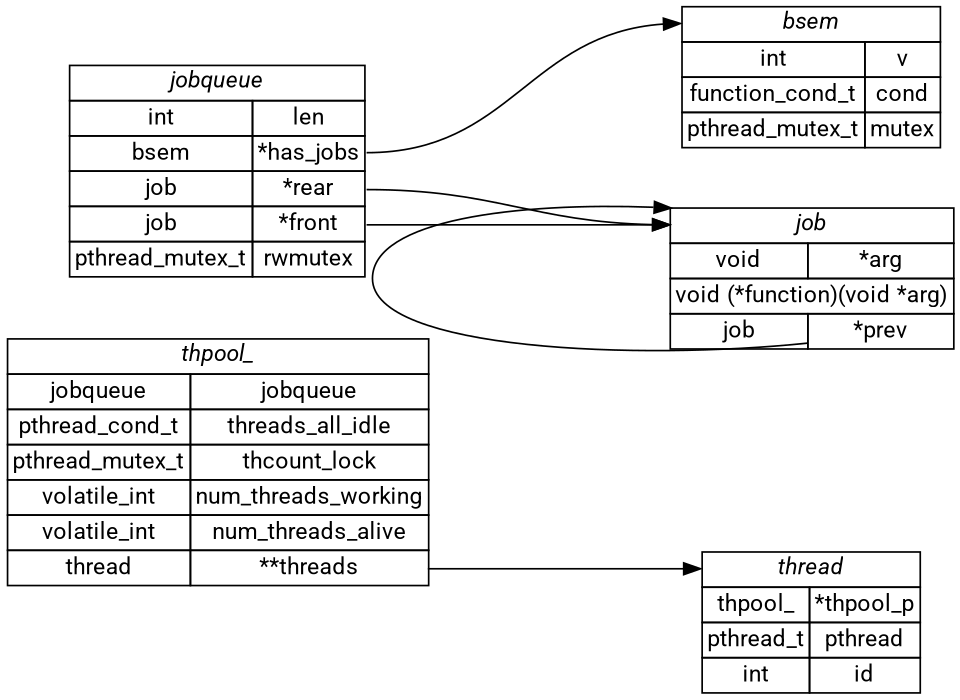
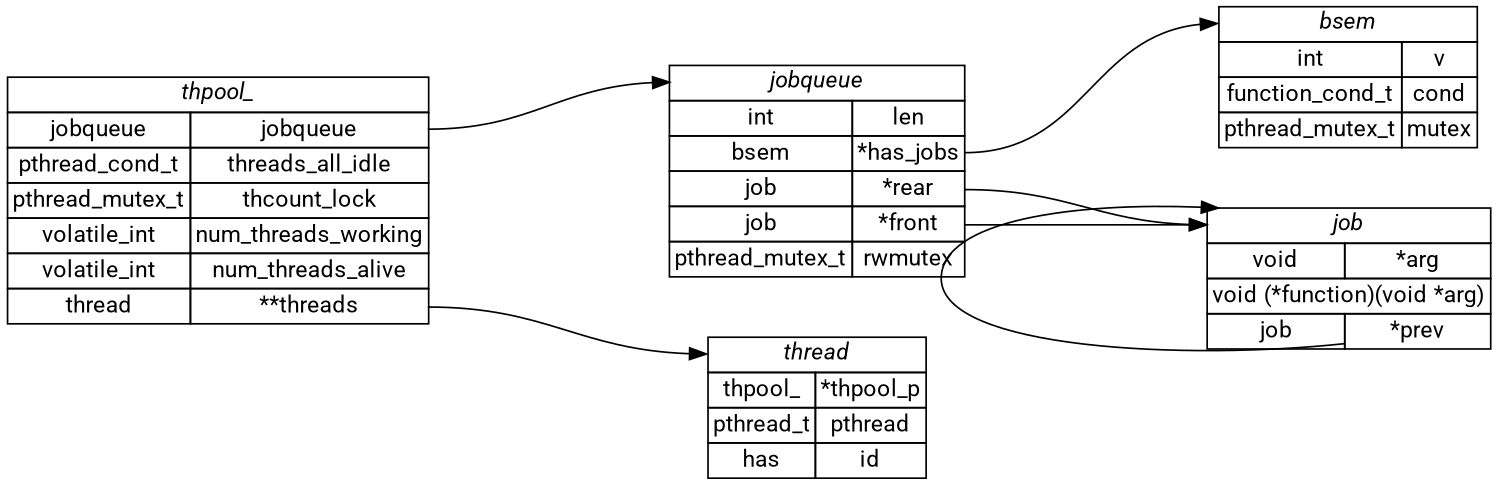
edge "thpool_" -> "jobqueue": added
node "thread": text "int" -> "has"
